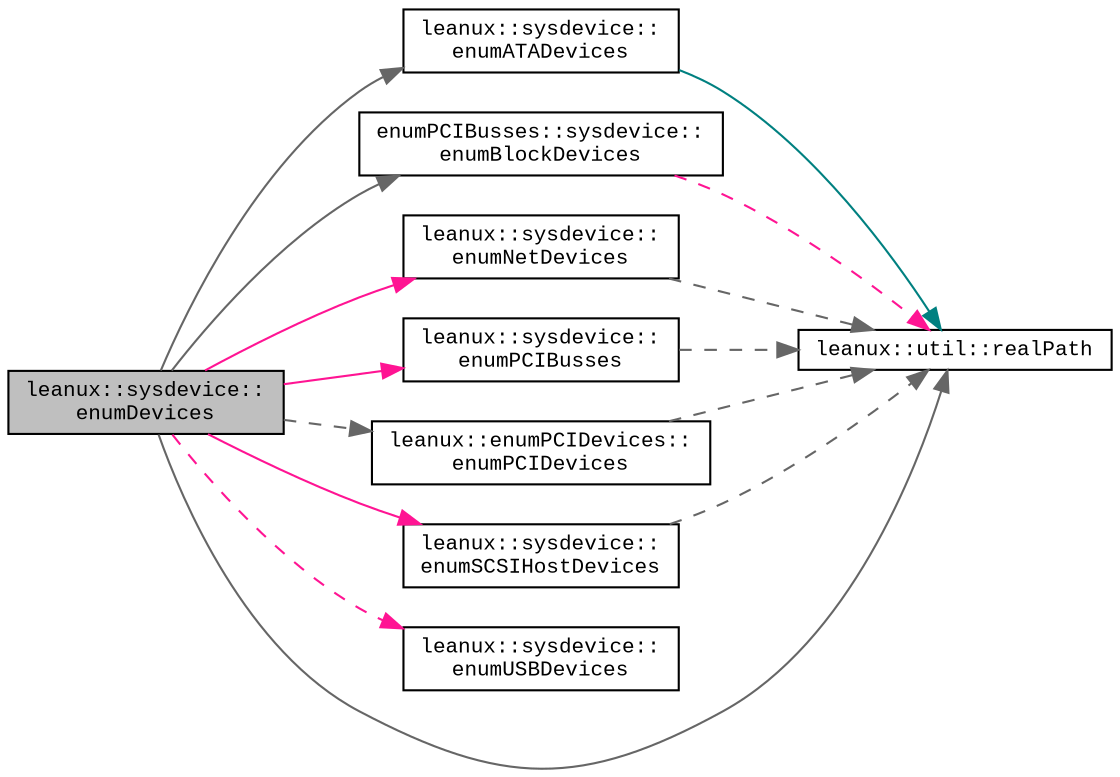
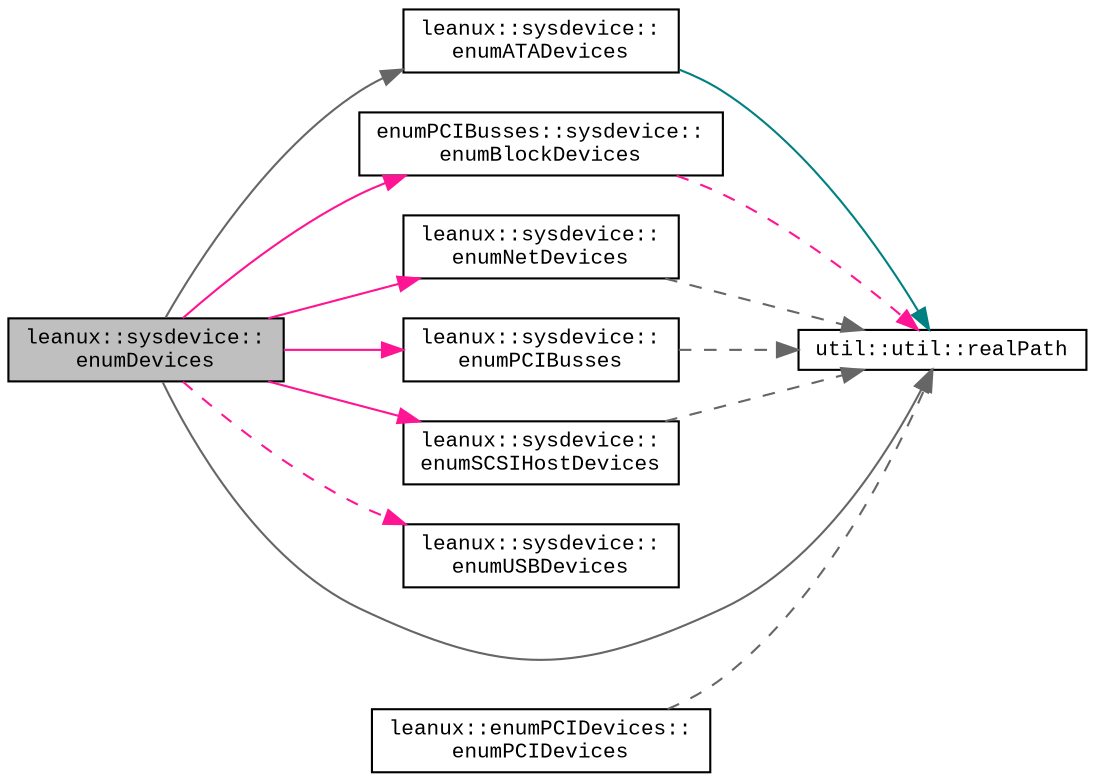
edge "leanux::sysdevice:: enumDevices" -> "enumPCIBusses::sysdevice:: enumBlockDevices": color gray40 -> deeppink
node "leanux::util::realPath": label "leanux::util::realPath" -> "util::util::realPath"
edge "leanux::sysdevice:: enumDevices" -> "leanux::enumPCIDevices:: enumPCIDevices": removed
